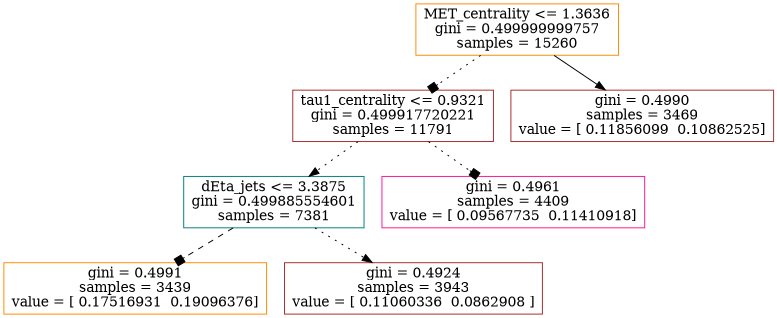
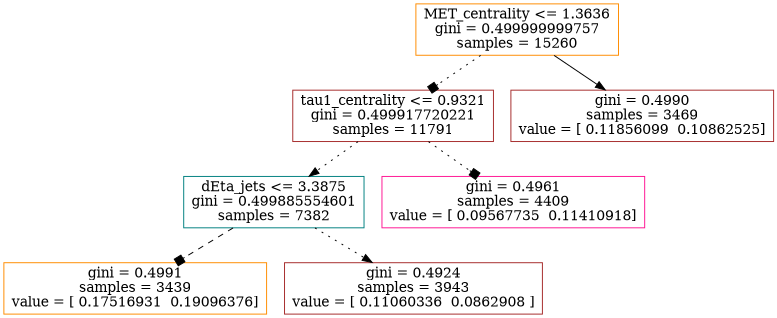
node "dEta_jets <= 3.3875 gini = 0.499885554601 samples = 7381": label "dEta_jets <= 3.3875 gini = 0.499885554601 samples = 7381" -> "dEta_jets <= 3.3875 gini = 0.499885554601 samples = 7382"
